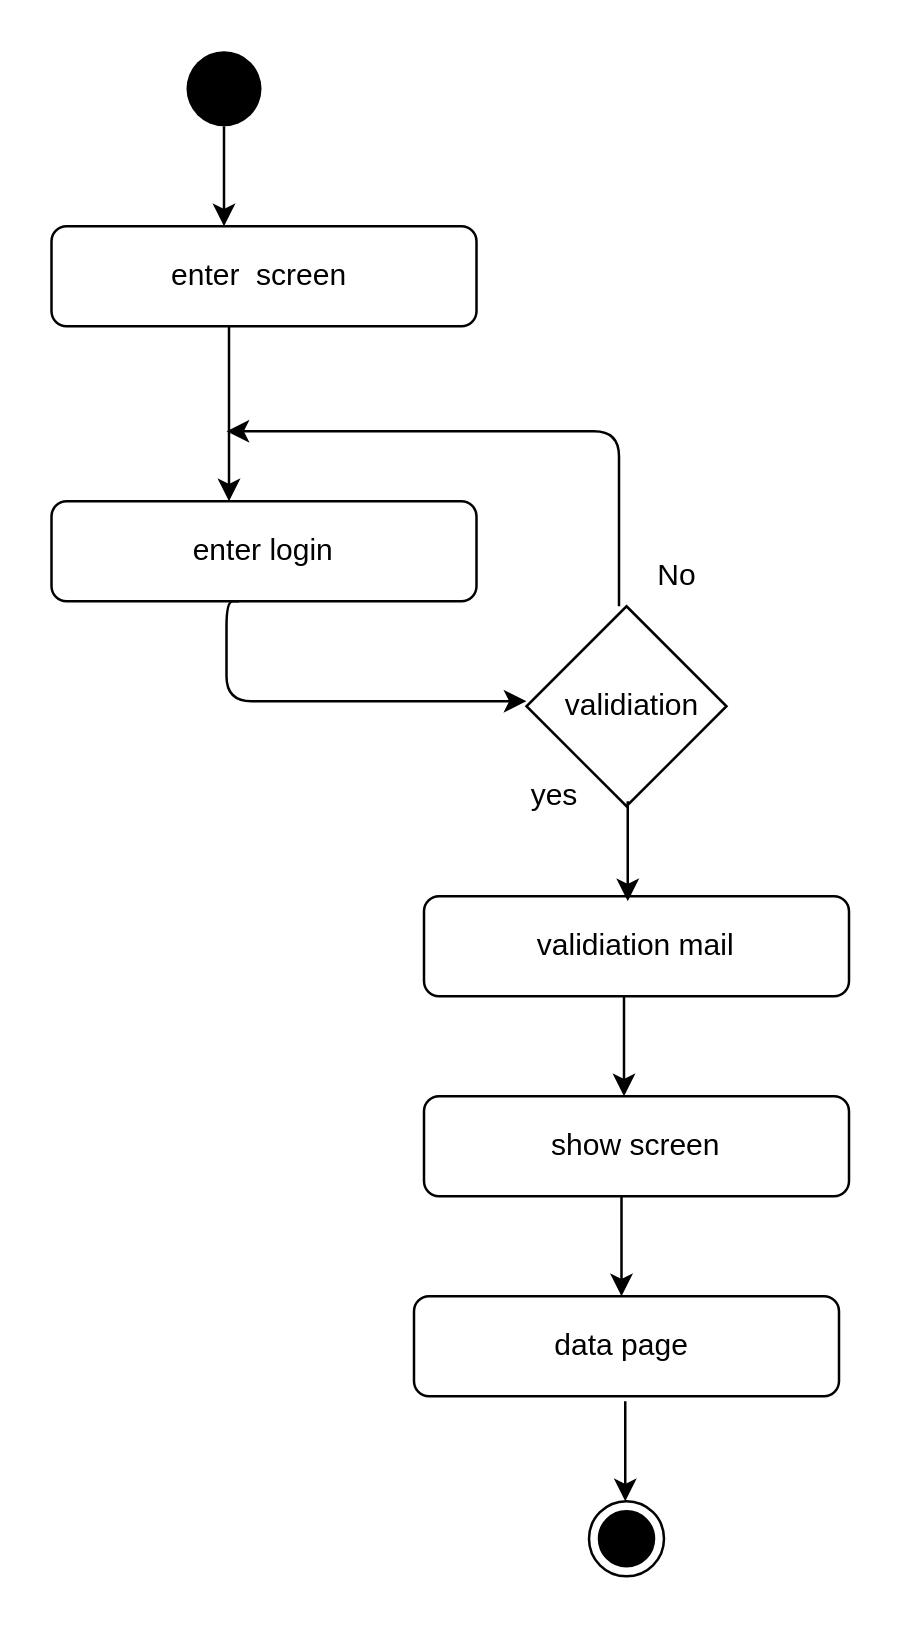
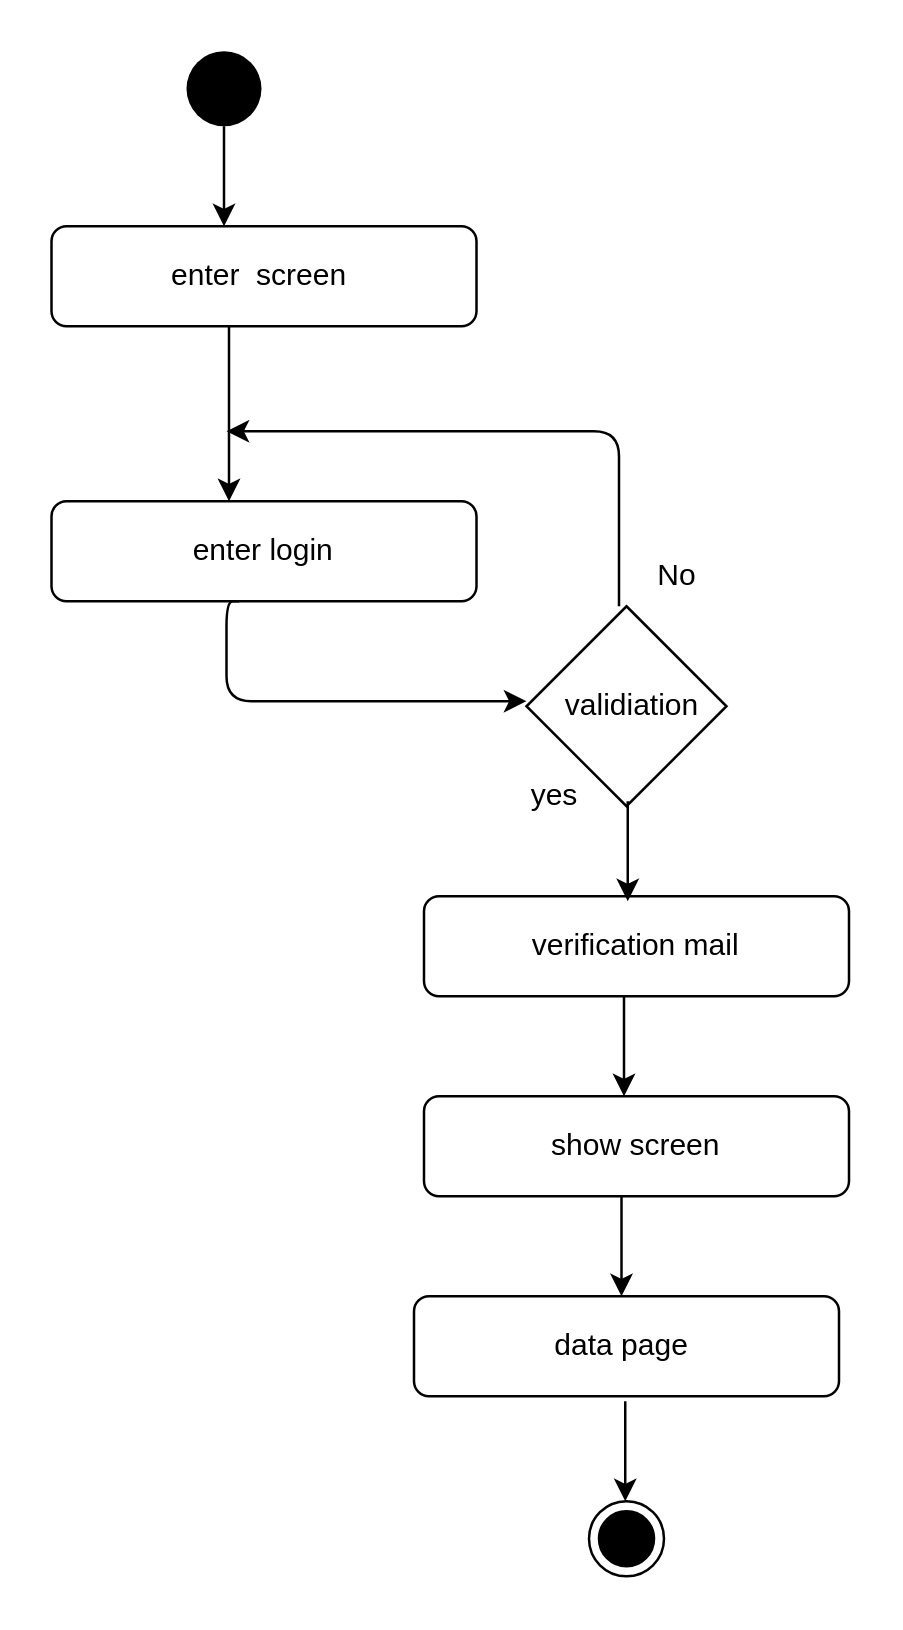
node "validiation mail": label "validiation mail" -> "verification mail"
